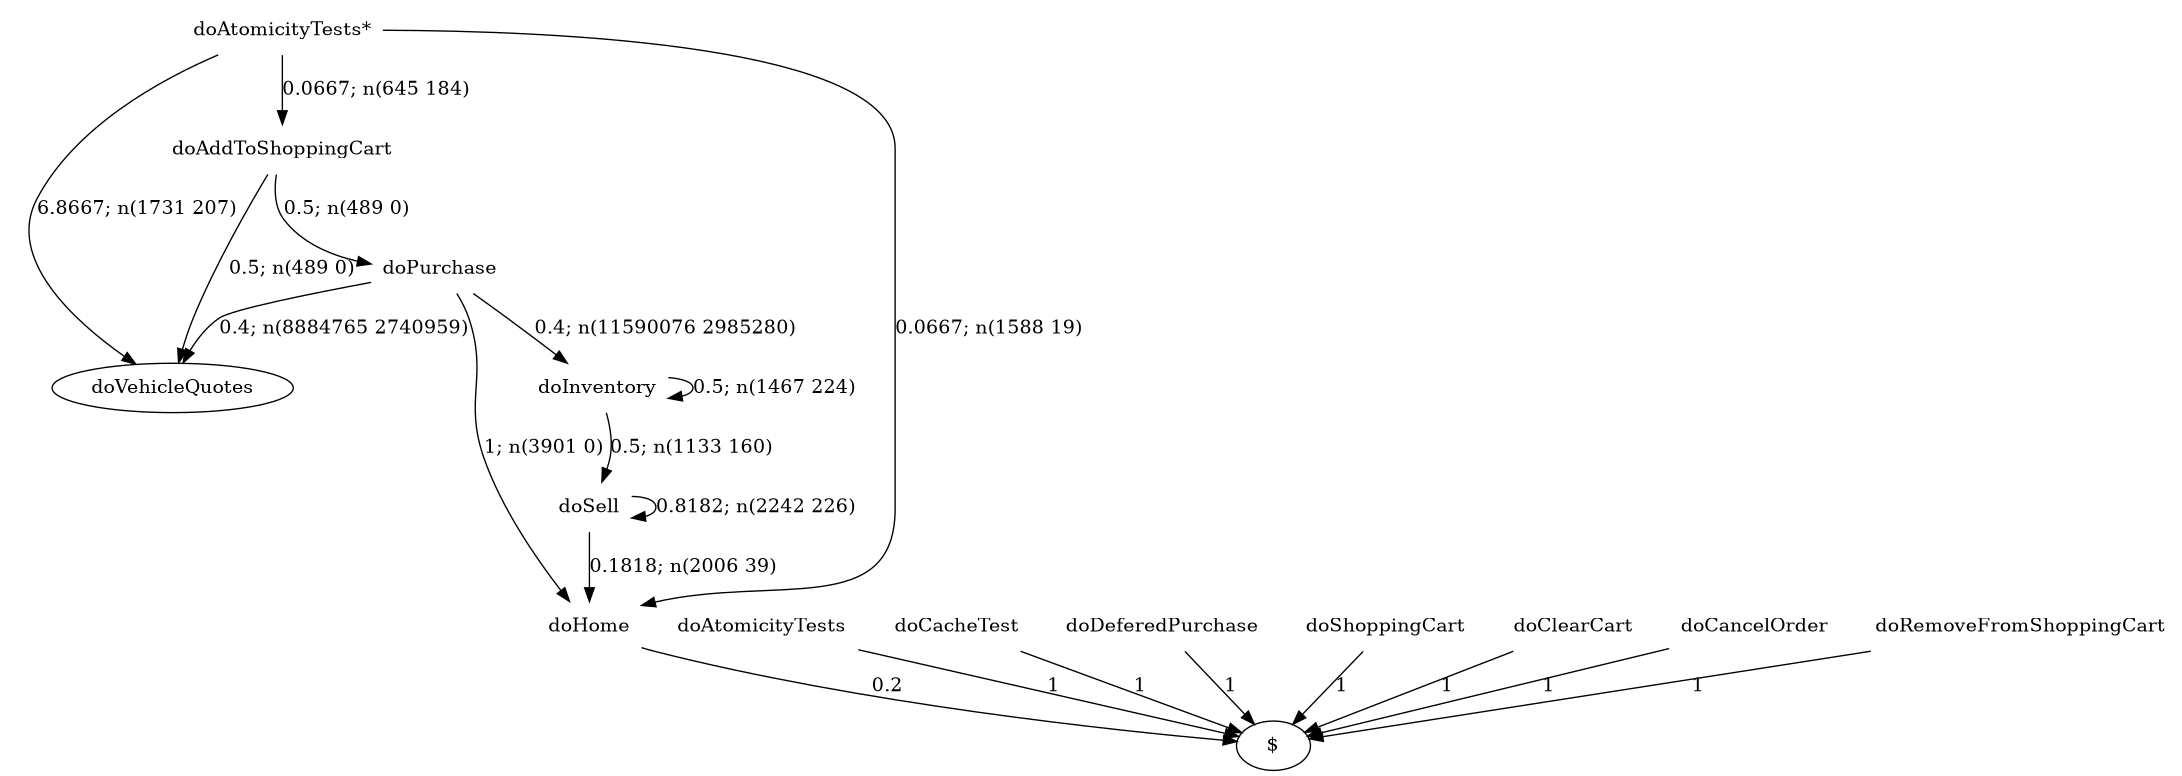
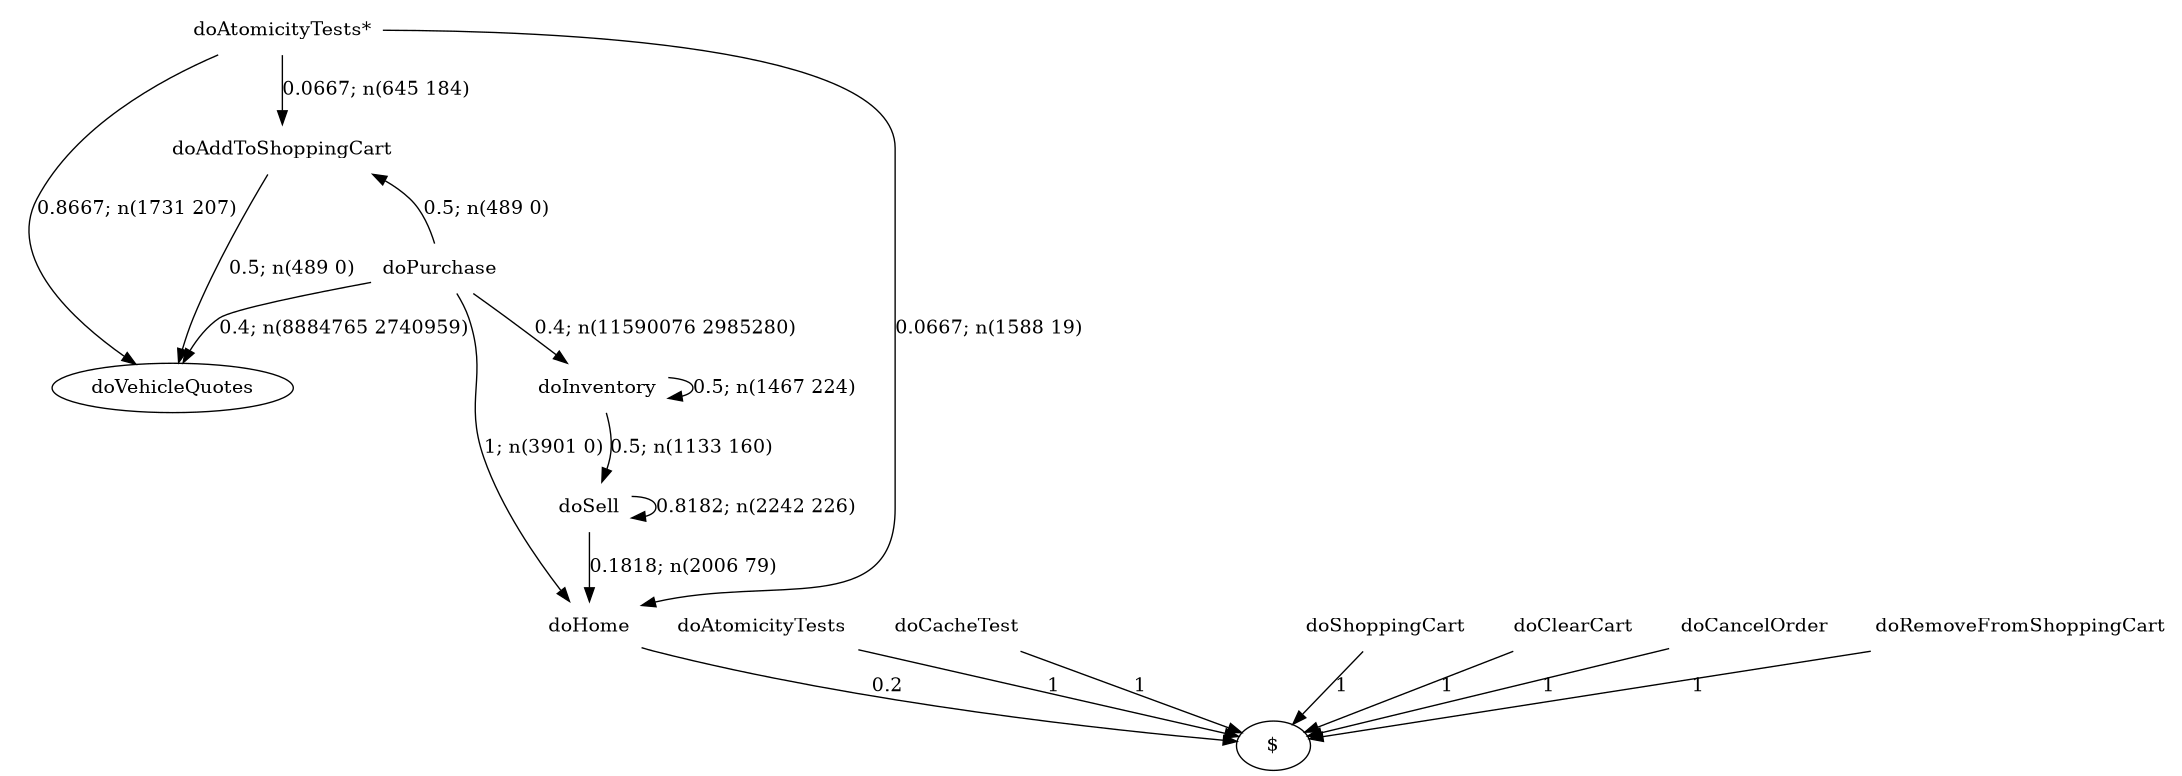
edge "doAtomicityTests*" -> "doVehicleQuotes": label "6.8667; n(1731 207)" -> "0.8667; n(1731 207)"
edge "doAddToShoppingCart" -> "doPurchase": reversed
edge "doSell" -> "doHome": label "0.1818; n(2006 39)" -> "0.1818; n(2006 79)"
node "doDeferedPurchase": removed
